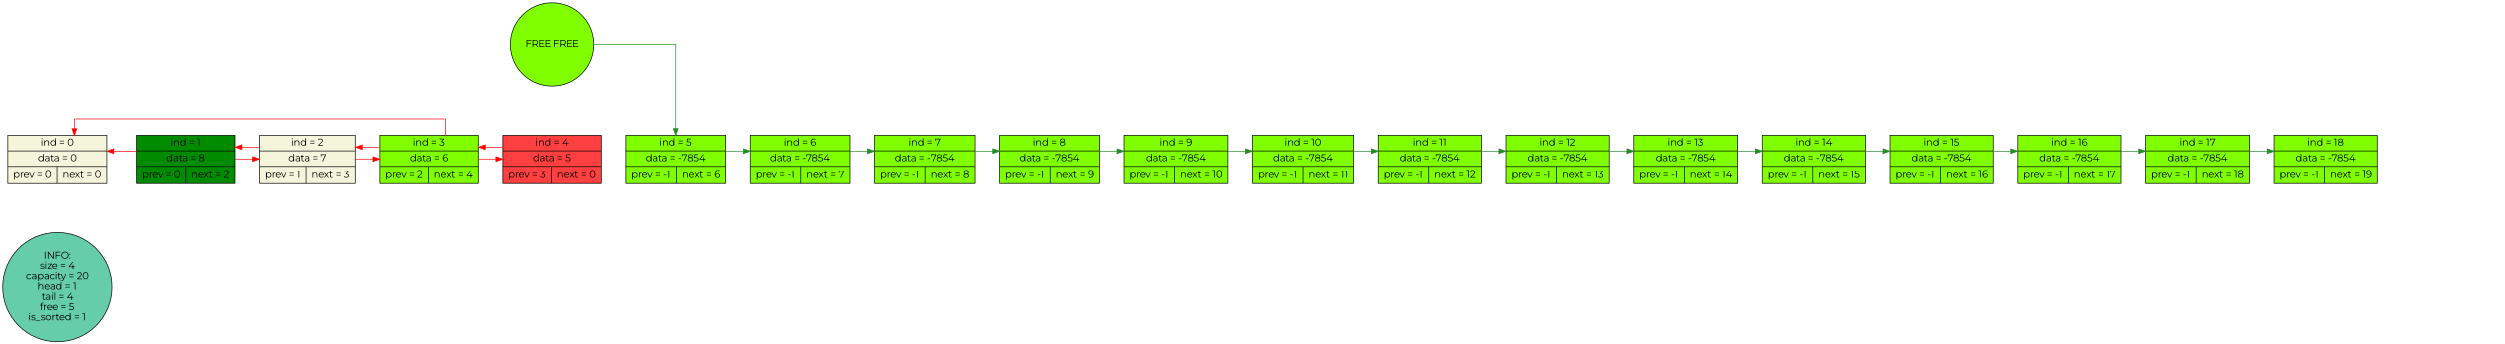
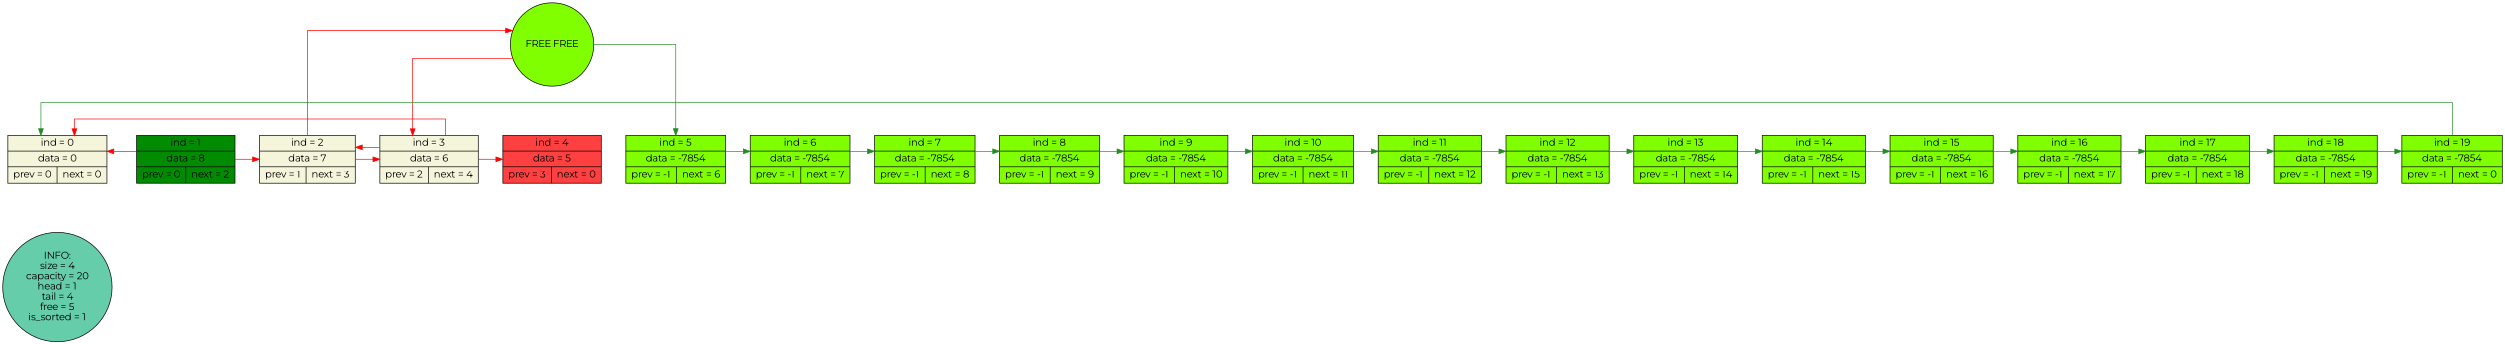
edge "ind = 2" -> "ind = 1": now "ind = 2" -> "FREE FREE"
edge "ind = 4" -> "ind = 3": now "FREE FREE" -> "ind = 3"
node "ind = 3": fillcolor chartreuse1 -> beige
node "ind = 19": added
